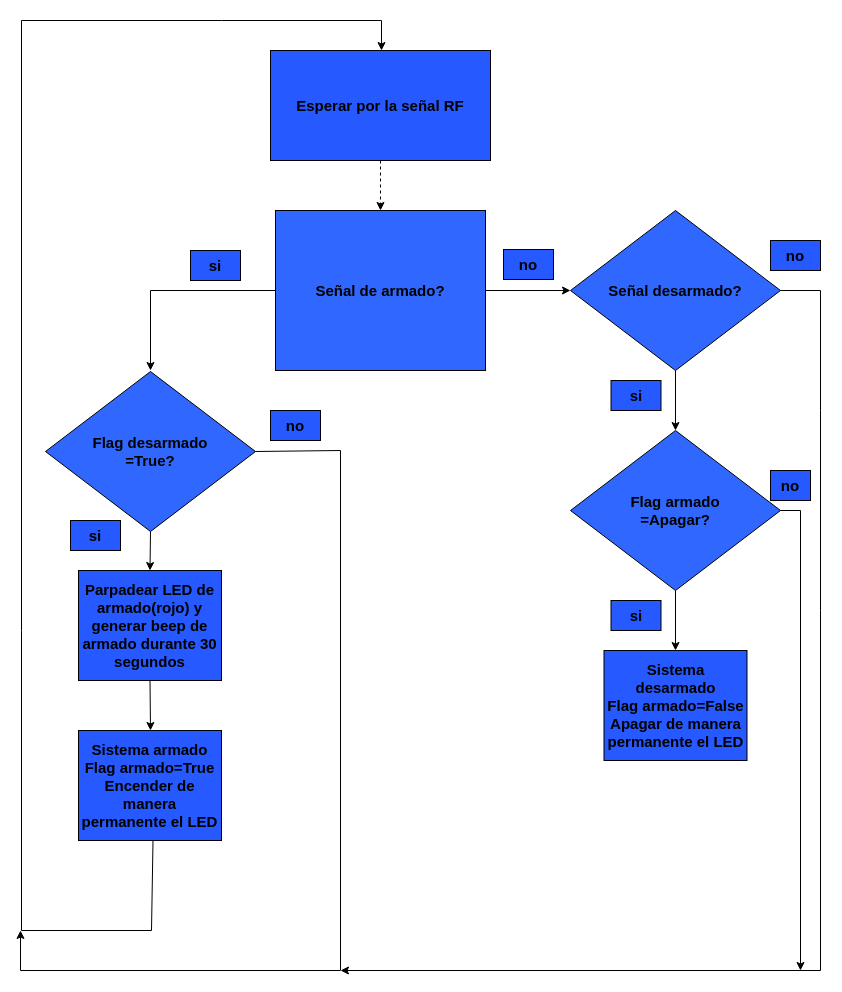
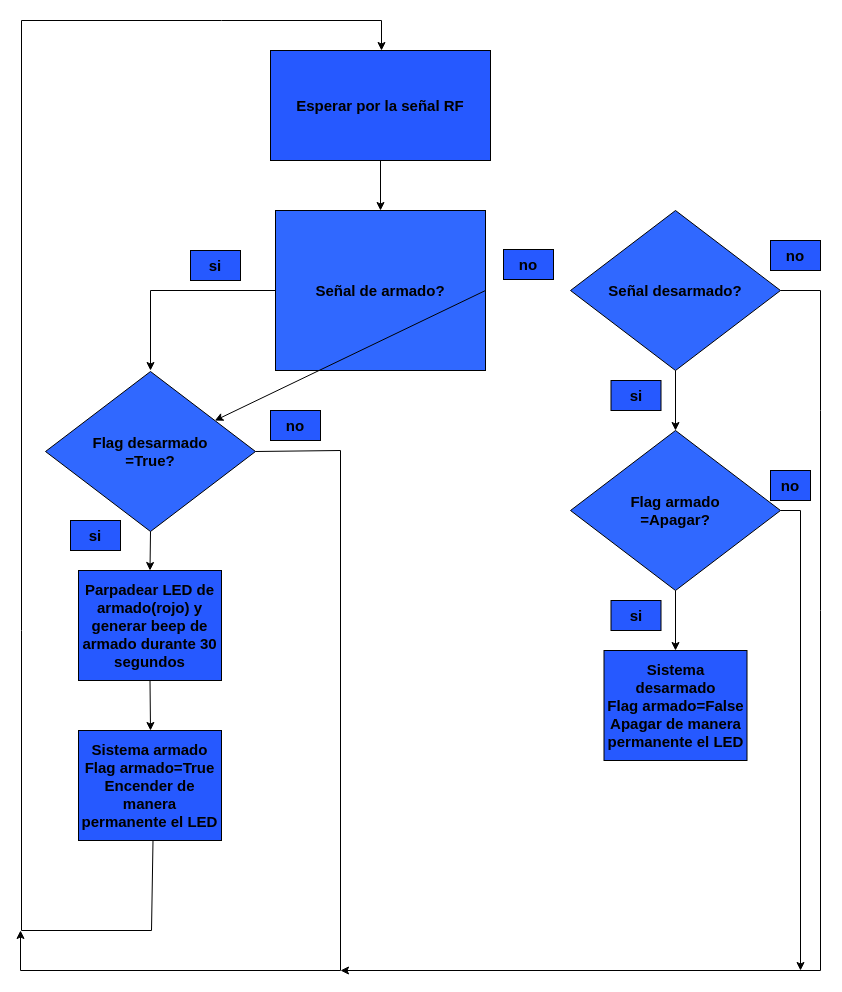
edge "Esperar por la señal RF" -> "Señal de armado?": style dashed -> solid
edge "Señal de armado?" -> "Señal desarmado?": now "Señal de armado?" -> "Flag desarmado =True?"
